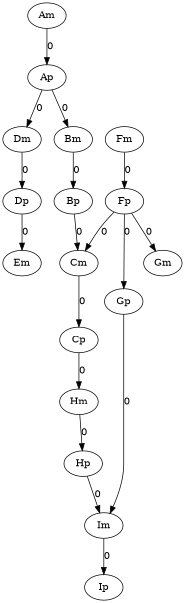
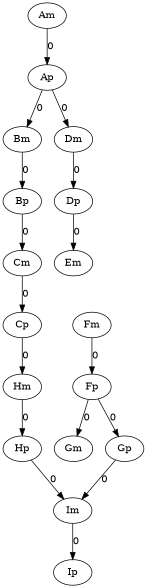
edge "Fp" -> "Cm": removed, label "0"
